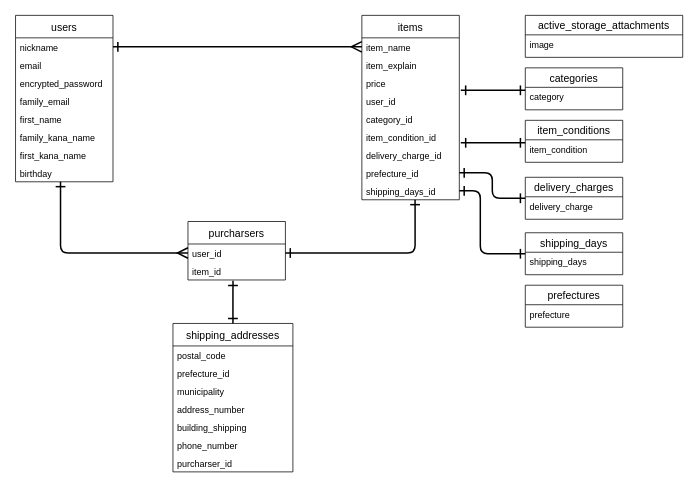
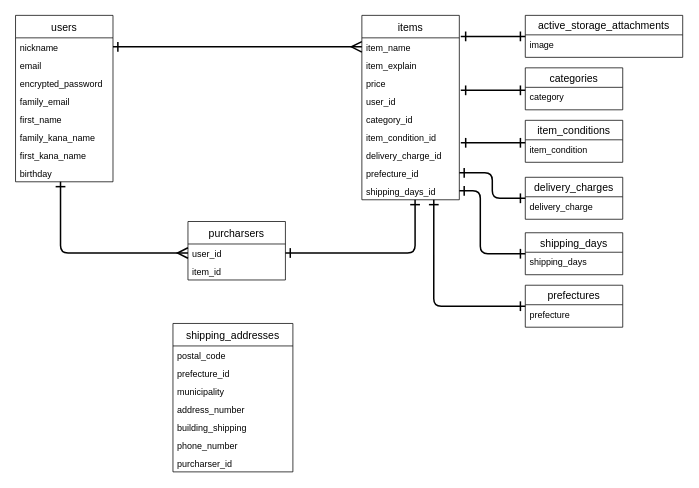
edge "active_storage_attachments" -- "items": added
edge "shipping_days_id" -- "prefectures": added
edge "item_id" -- "shipping_addresses": removed
